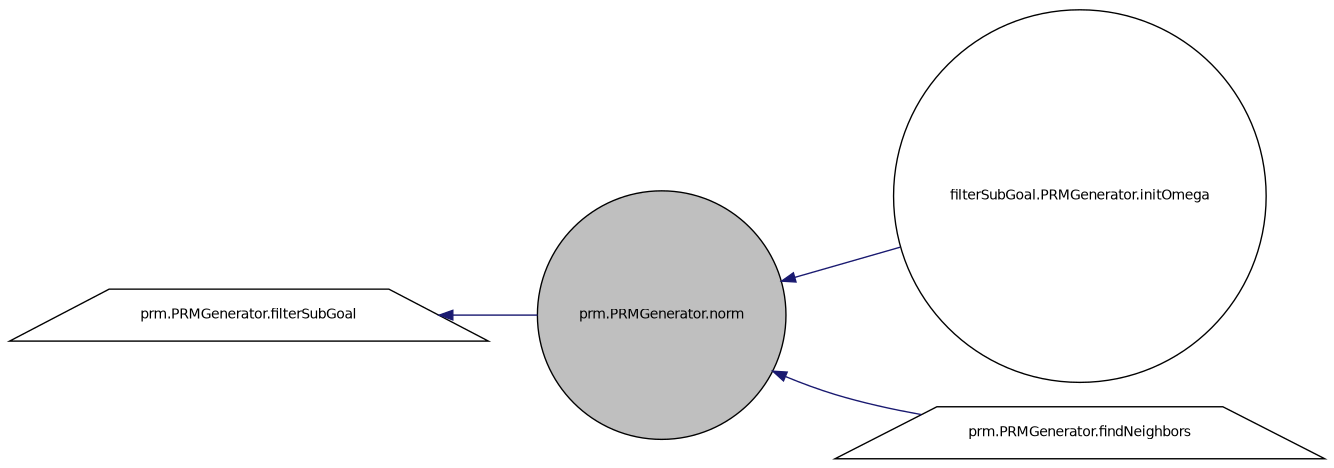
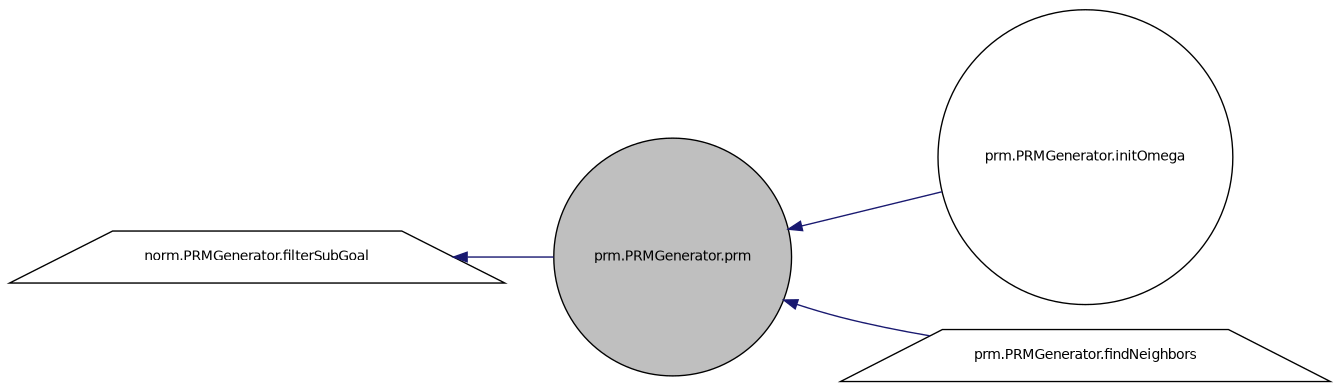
node "filterSubGoal.PRMGenerator.initOmega": label "filterSubGoal.PRMGenerator.initOmega" -> "prm.PRMGenerator.initOmega"
node "prm.PRMGenerator.filterSubGoal": label "prm.PRMGenerator.filterSubGoal" -> "norm.PRMGenerator.filterSubGoal"
node "prm.PRMGenerator.norm": label "prm.PRMGenerator.norm" -> "prm.PRMGenerator.prm"
